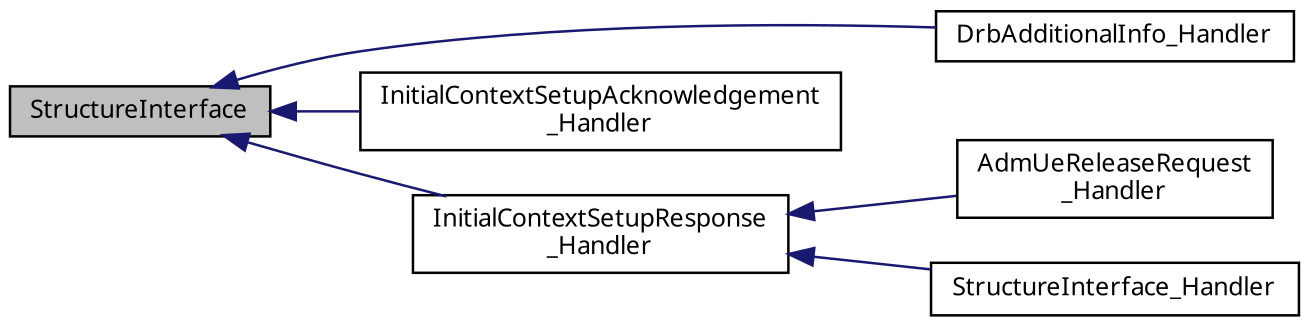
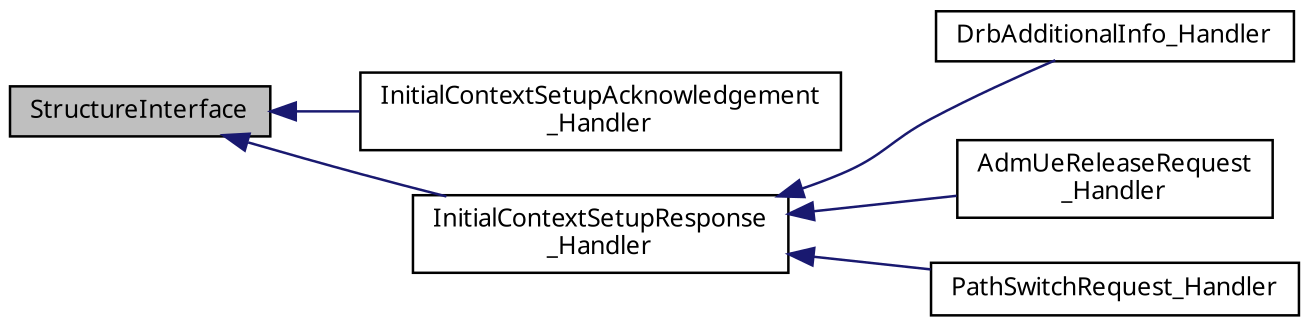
edge "DrbAdditionalInfo_Handler" -> "StructureInterface": now "DrbAdditionalInfo_Handler" -> "InitialContextSetupResponse _Handler"
node "StructureInterface_Handler": label "StructureInterface_Handler" -> "PathSwitchRequest_Handler"
